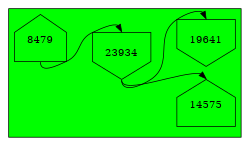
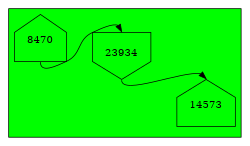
node "8479": label "8479" -> "8470"
node "19641": removed
node "14575": label "14575" -> "14573"
